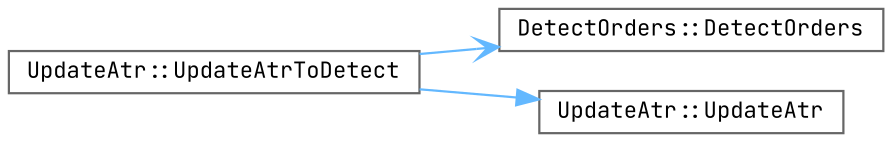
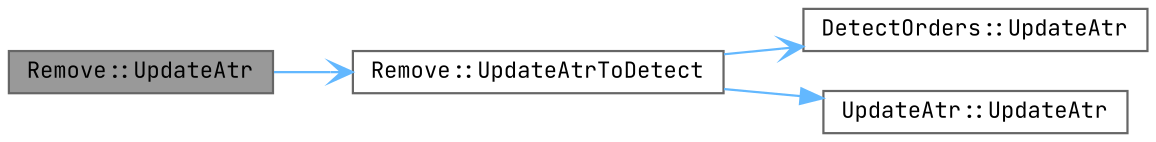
node "DetectOrders::DetectOrders": label "DetectOrders::DetectOrders" -> "DetectOrders::UpdateAtr"
node "Remove::UpdateAtr": added
node "UpdateAtr::UpdateAtrToDetect": label "UpdateAtr::UpdateAtrToDetect" -> "Remove::UpdateAtrToDetect"
